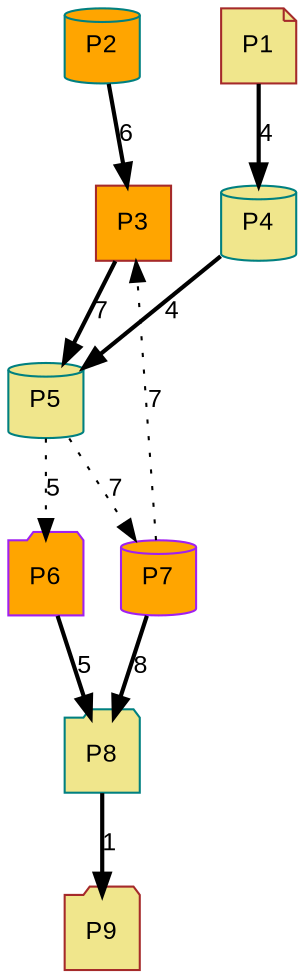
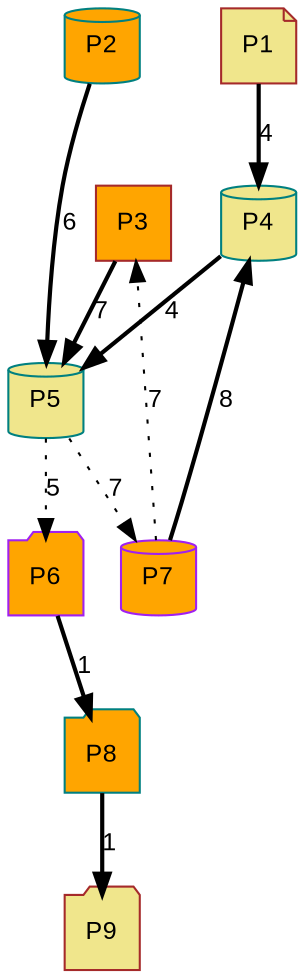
edge "P2" -> "P3": now "P2" -> "P5"
edge "P7" -> "P8": now "P7" -> "P4"
edge "P6" -> "P8": label "5" -> "1"
node "P8": fillcolor khaki -> orange
